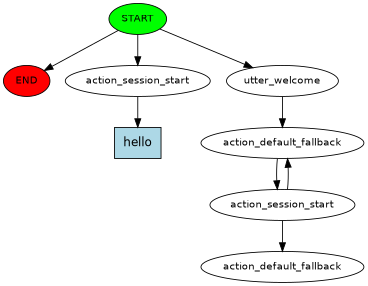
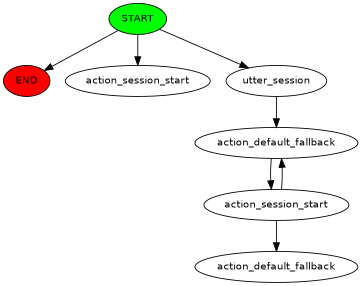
node "utter_welcome": label "utter_welcome" -> "utter_session"
node "hello": removed
